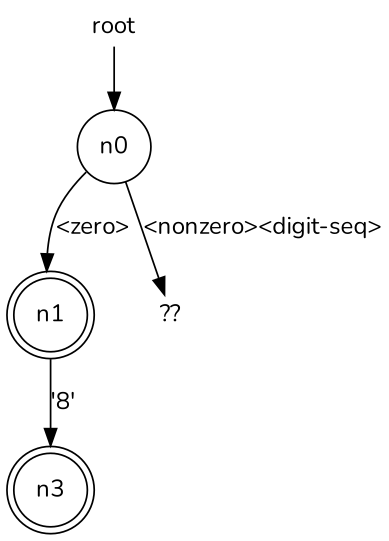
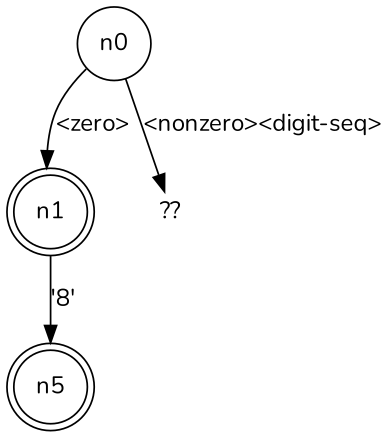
node "root": removed
node "n3": label "n3" -> "n5"
